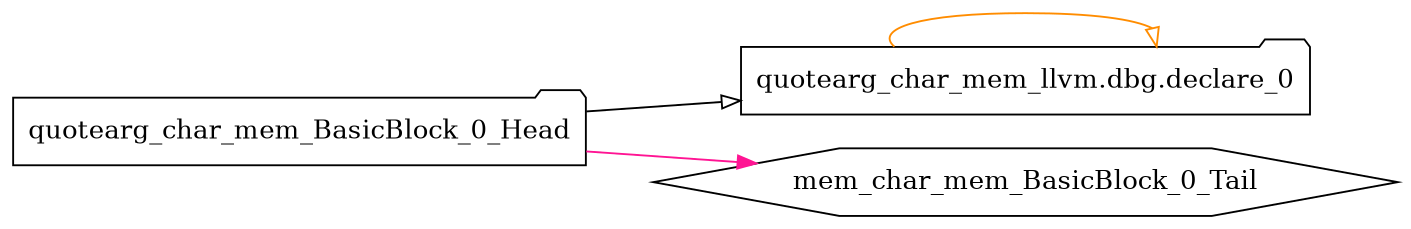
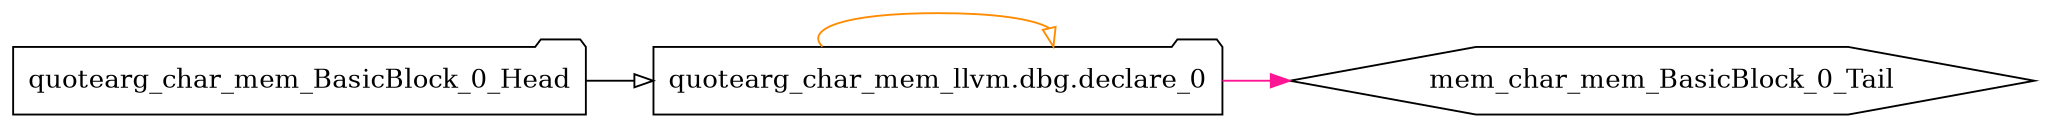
edge "quotearg_char_mem_BasicBlock_0_Head" -> "mem_char_mem_BasicBlock_0_Tail": now "quotearg_char_mem_llvm.dbg.declare_0" -> "mem_char_mem_BasicBlock_0_Tail"
